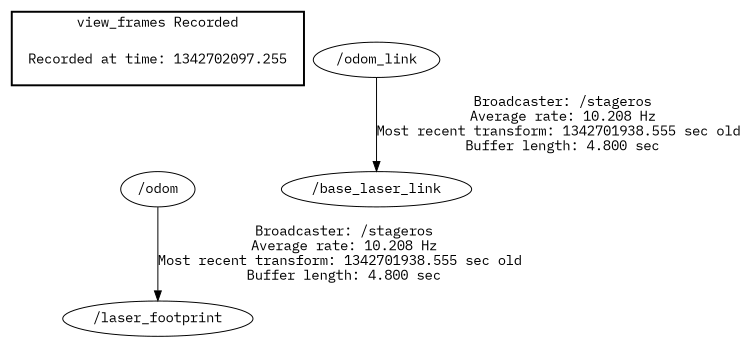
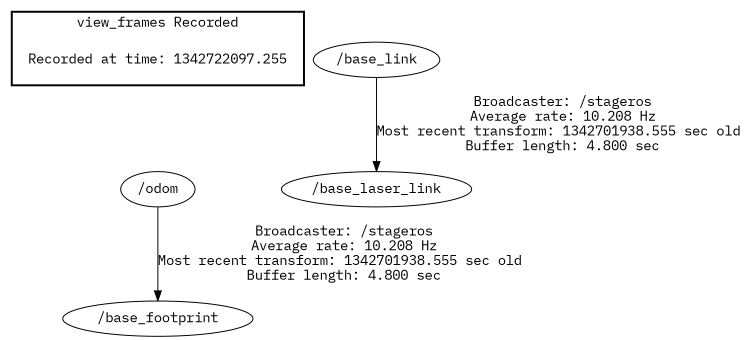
node "Recorded at time: 1342702097.255": label "Recorded at time: 1342702097.255" -> "Recorded at time: 1342722097.255"
node "/odom_link": label "/odom_link" -> "/base_link"
node "/laser_footprint": label "/laser_footprint" -> "/base_footprint"
